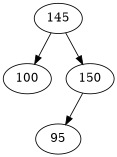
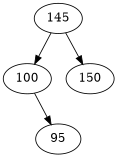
edge "150" -> "95": now "100" -> "95"
